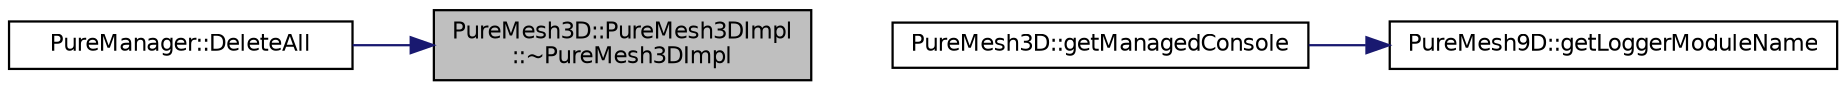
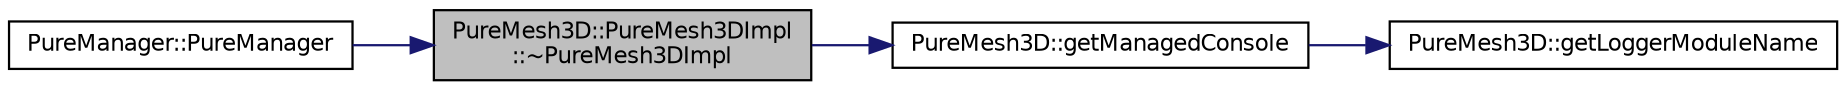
node "PureManager::DeleteAll": label "PureManager::DeleteAll" -> "PureManager::PureManager"
edge "PureMesh3D::PureMesh3DImpl ::~PureMesh3DImpl" -> "PureMesh3D::getManagedConsole": added
node "PureMesh9D::getLoggerModuleName": label "PureMesh9D::getLoggerModuleName" -> "PureMesh3D::getLoggerModuleName"
